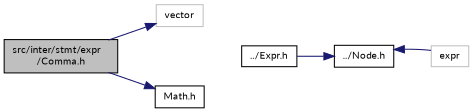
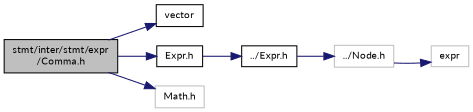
node "vector": color grey75 -> black
edge "expr" -> "../Node.h": reversed
node "src/inter/stmt/expr /Comma.h": label "src/inter/stmt/expr /Comma.h" -> "stmt/inter/stmt/expr /Comma.h"
node "Expr.h": added
node "../Node.h": color black -> grey75
node "Math.h": color black -> grey75
